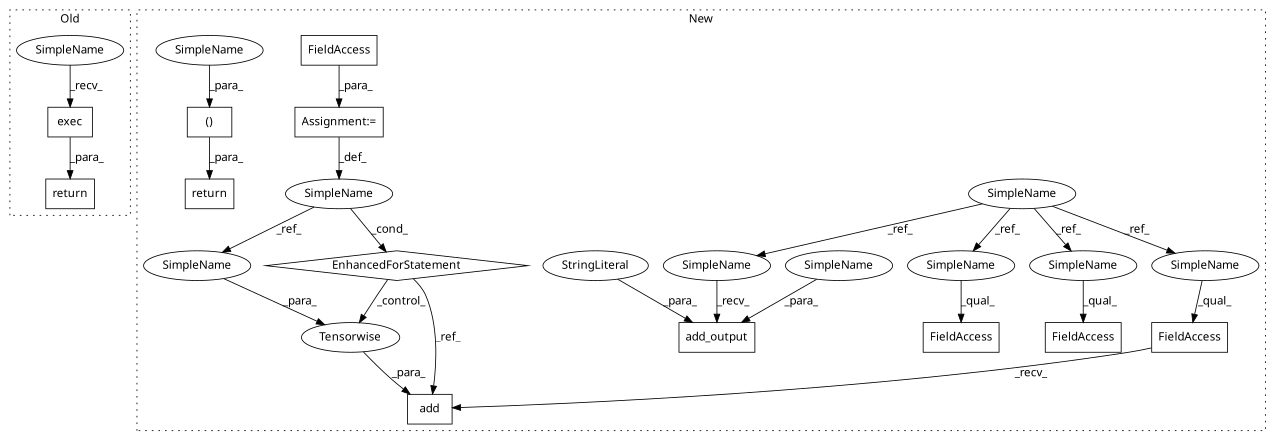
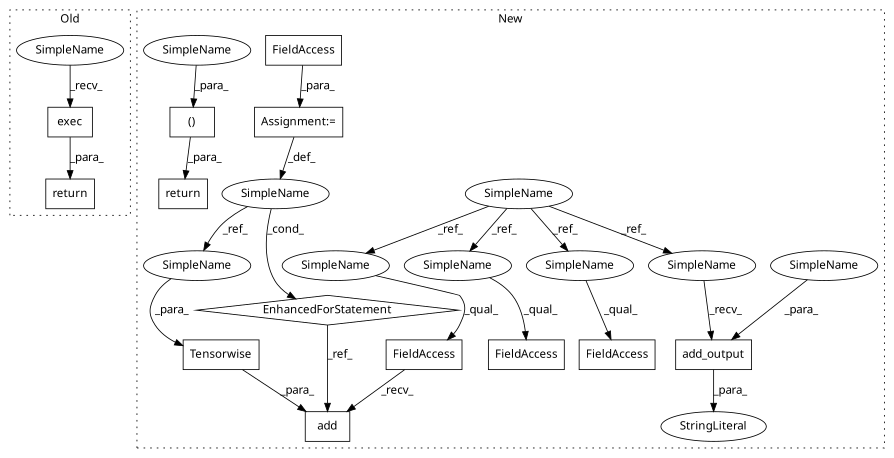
edge "EnhancedForStatement" -> "Tensorwise": removed, label "_control_"
edge "StringLiteral" -> "add_output": reversed
node "Tensorwise": shape ellipse -> box
